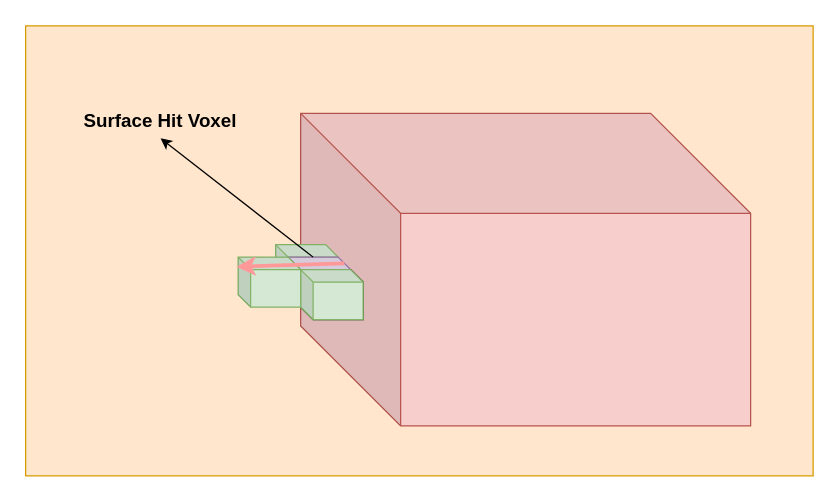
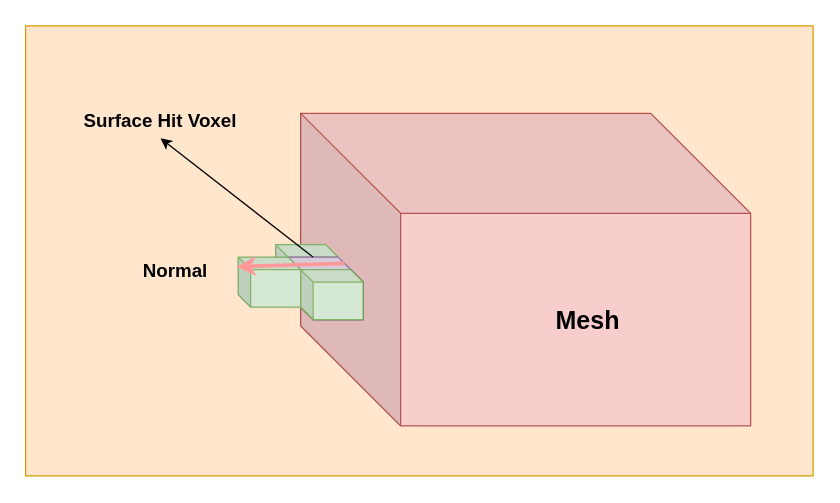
node "Normal": added
node "Mesh": added
